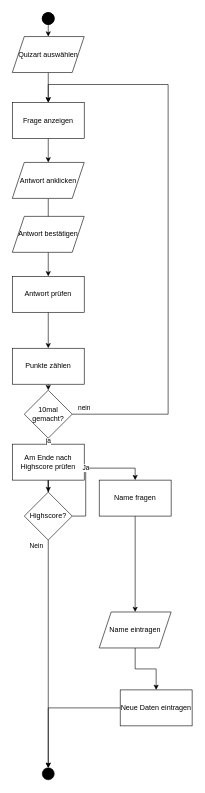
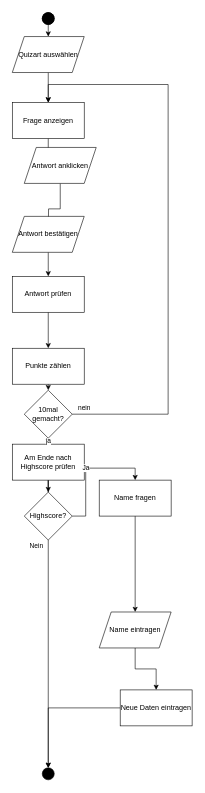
node "Antwort anklicken": moved (48, 180) -> (60, 165)
